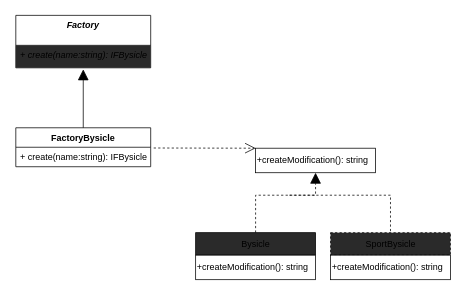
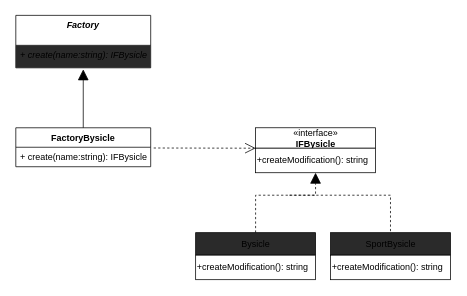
node "«interface» IFBysicle": added
node "SportBysicle": style dashed -> solid
